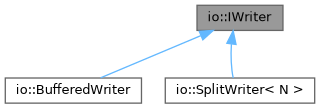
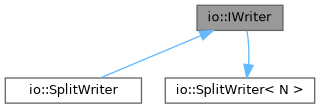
edge "io::SplitWriter< N >" -> "io::IWriter": reversed
node "io::BufferedWriter": label "io::BufferedWriter" -> "io::SplitWriter"
